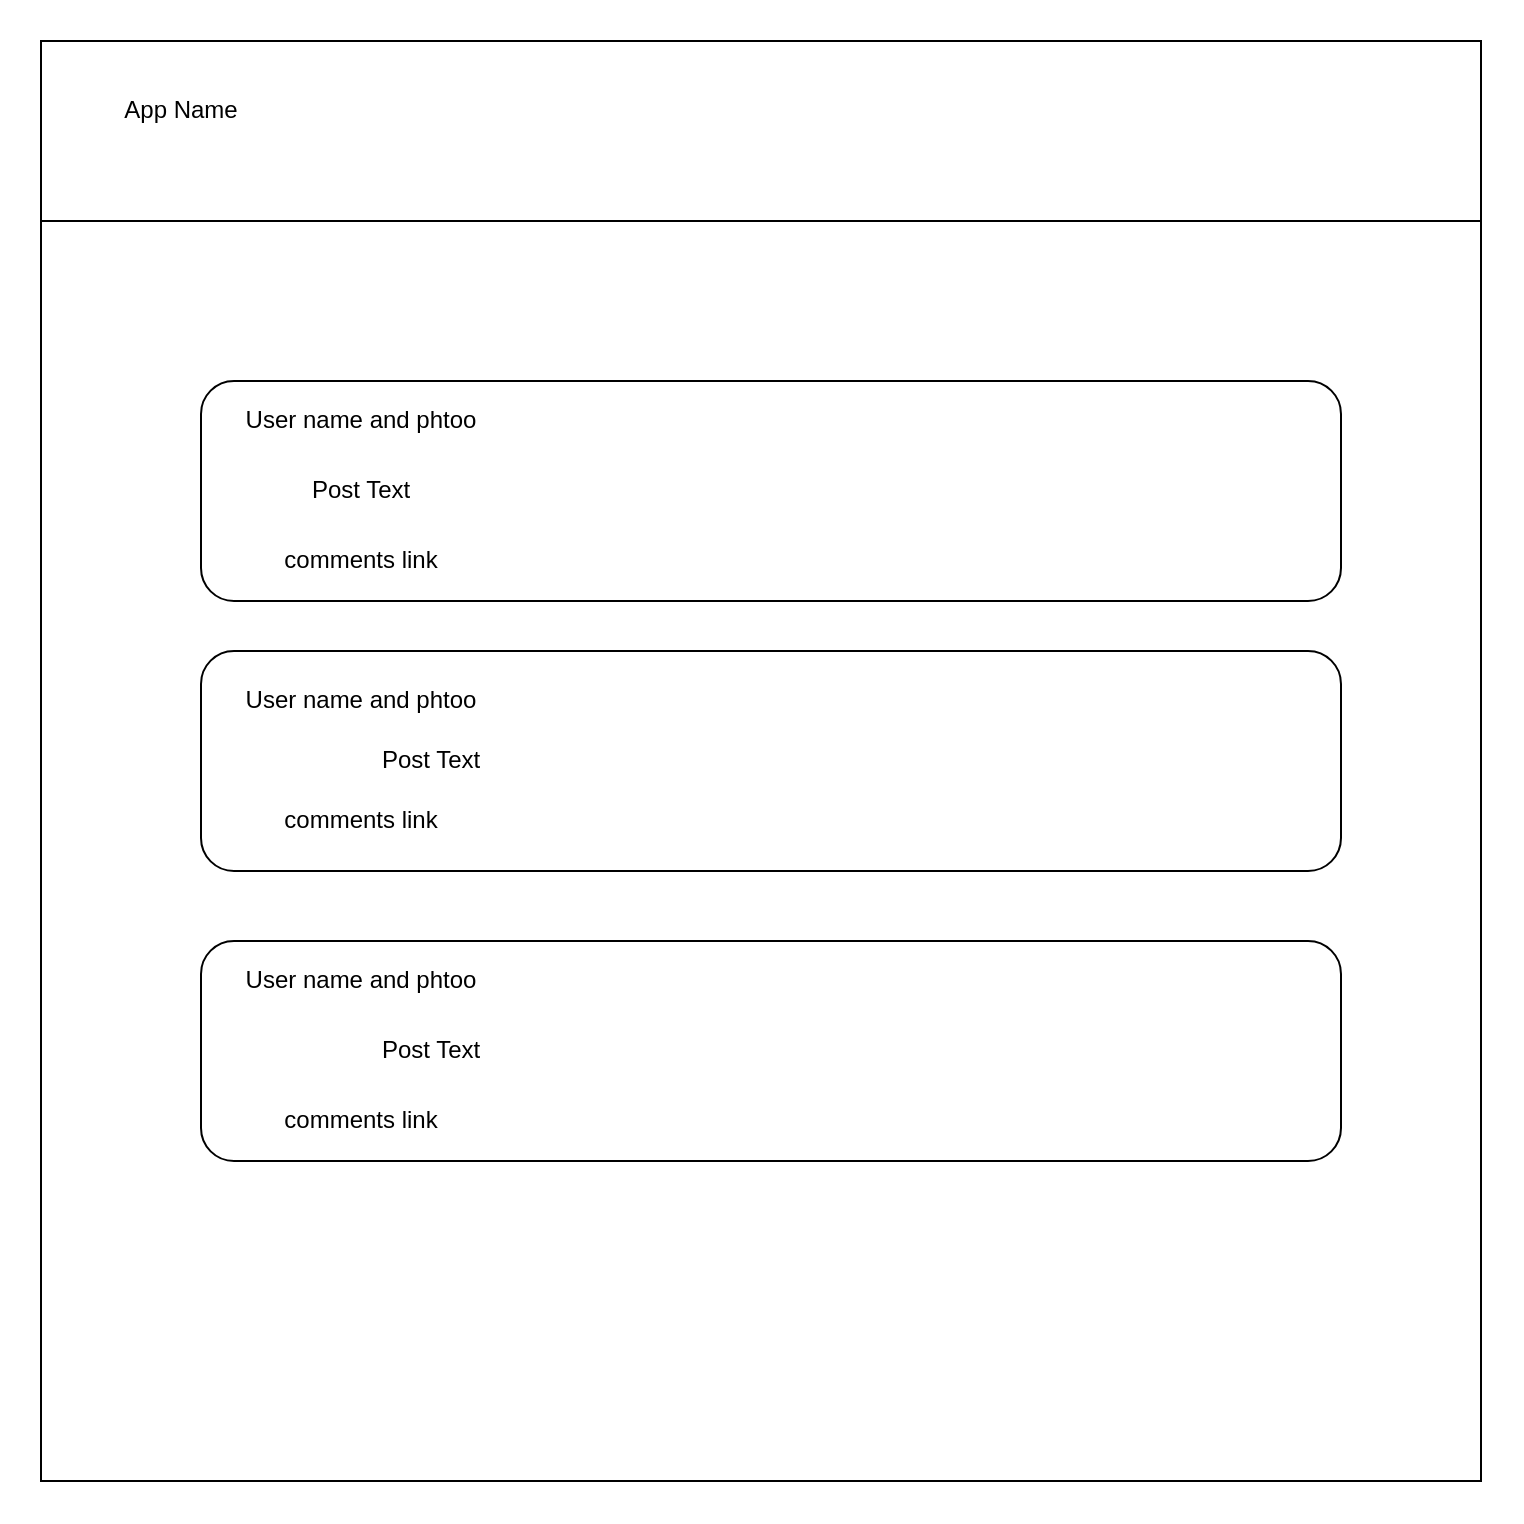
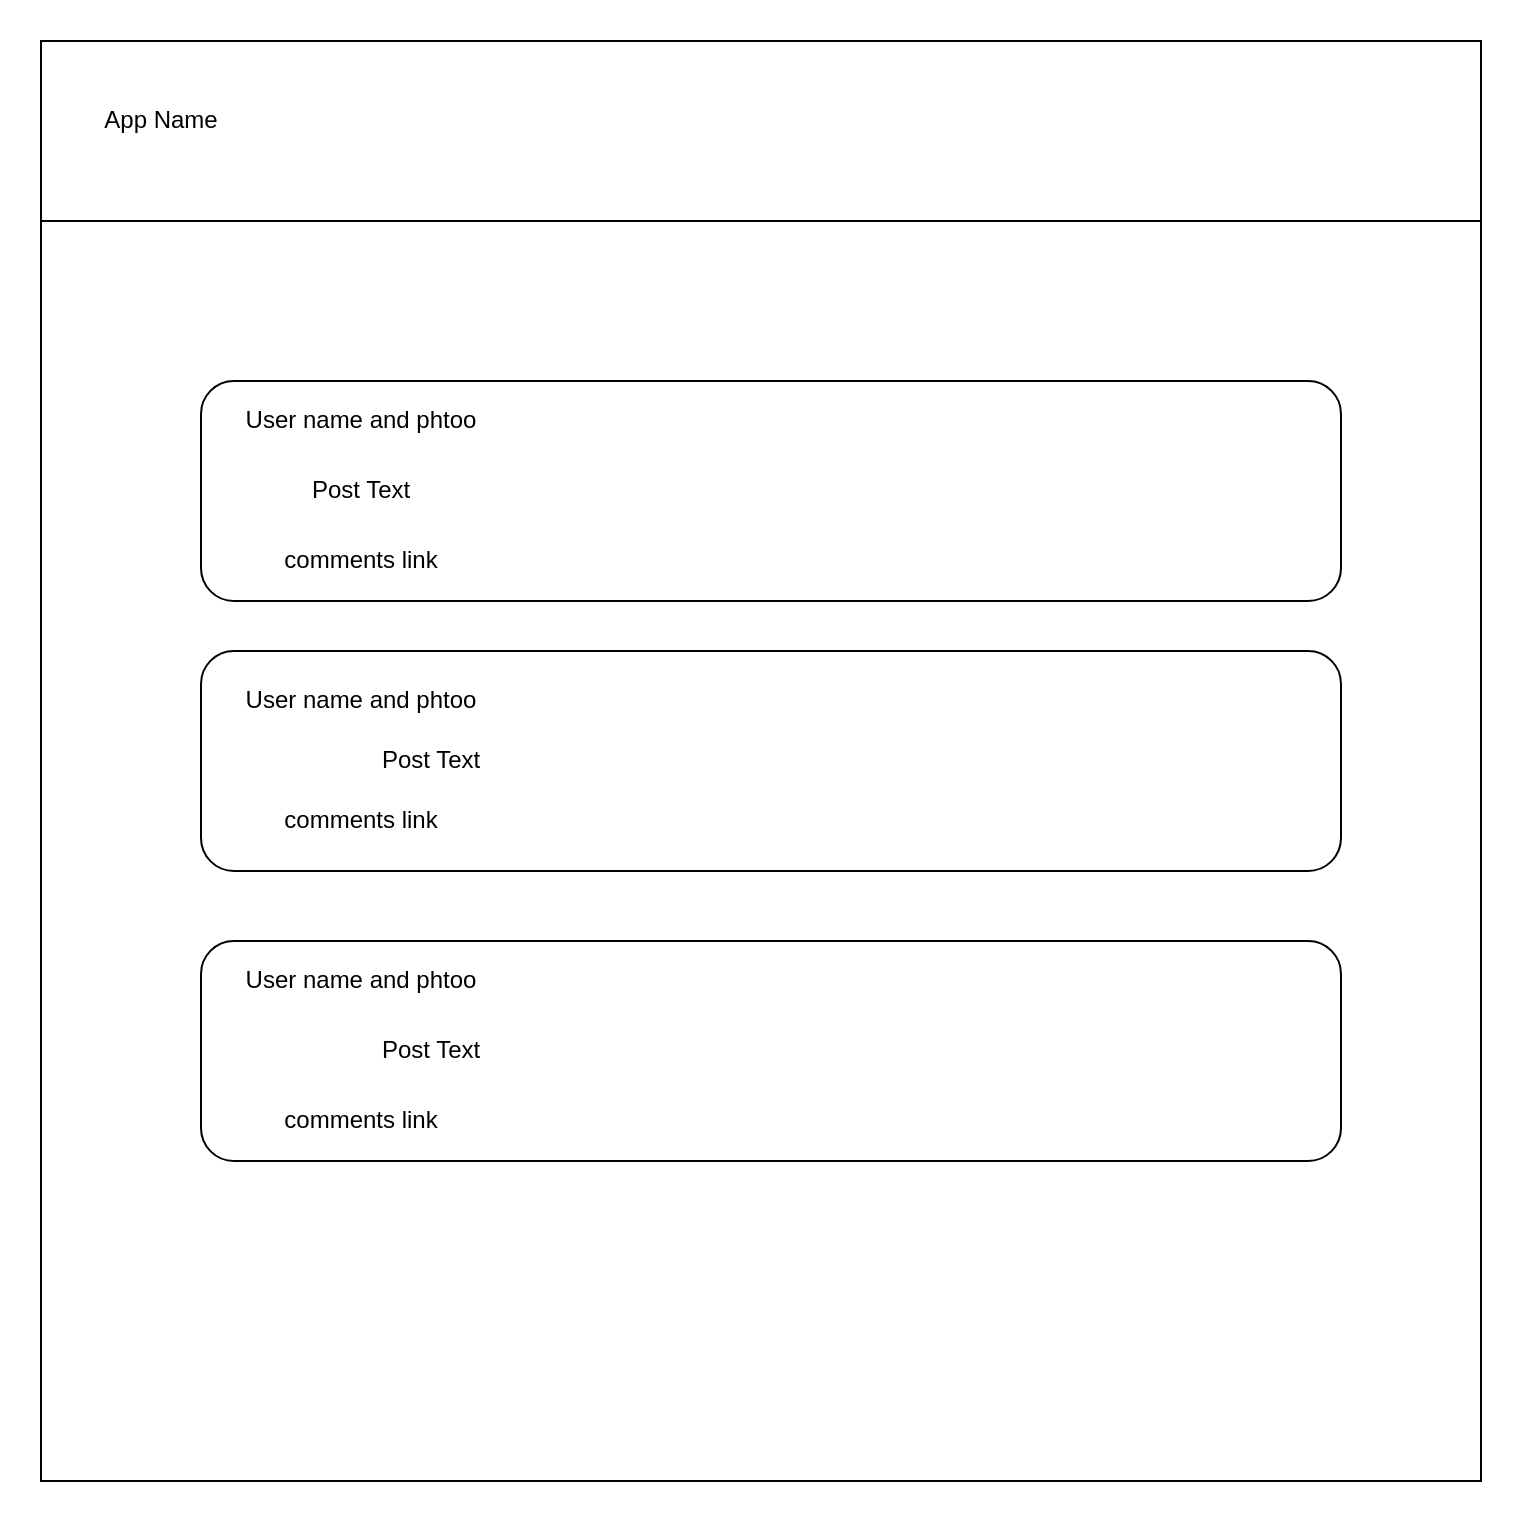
node "App Name": moved (181, 111) -> (161, 121)
